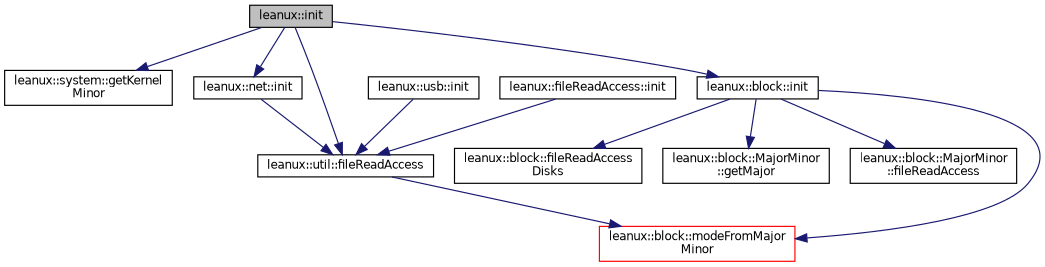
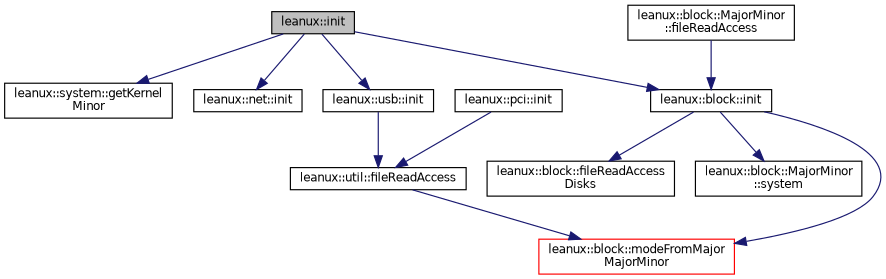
edge "leanux::init" -> "leanux::util::fileReadAccess": now "leanux::init" -> "leanux::usb::init"
node "leanux::fileReadAccess::init": label "leanux::fileReadAccess::init" -> "leanux::pci::init"
edge "leanux::block::init" -> "leanux::block::MajorMinor ::fileReadAccess": reversed
edge "leanux::net::init" -> "leanux::util::fileReadAccess": removed
node "leanux::block::MajorMinor ::getMajor": label "leanux::block::MajorMinor ::getMajor" -> "leanux::block::MajorMinor ::system"
node "leanux::block::modeFromMajor Minor": label "leanux::block::modeFromMajor Minor" -> "leanux::block::modeFromMajor MajorMinor"
